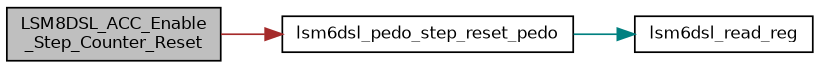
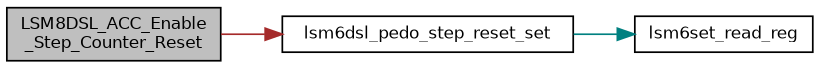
node "lsm6dsl_pedo_step_reset_pedo": label "lsm6dsl_pedo_step_reset_pedo" -> "lsm6dsl_pedo_step_reset_set"
node "lsm6dsl_read_reg": label "lsm6dsl_read_reg" -> "lsm6set_read_reg"
